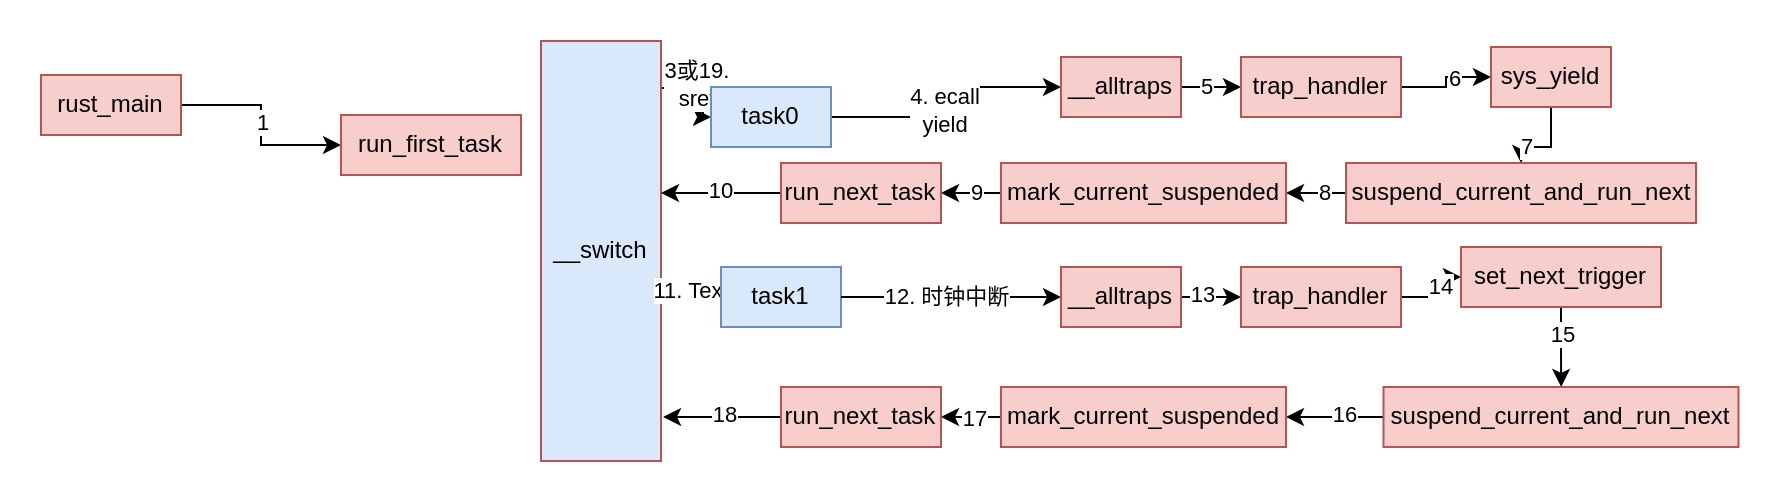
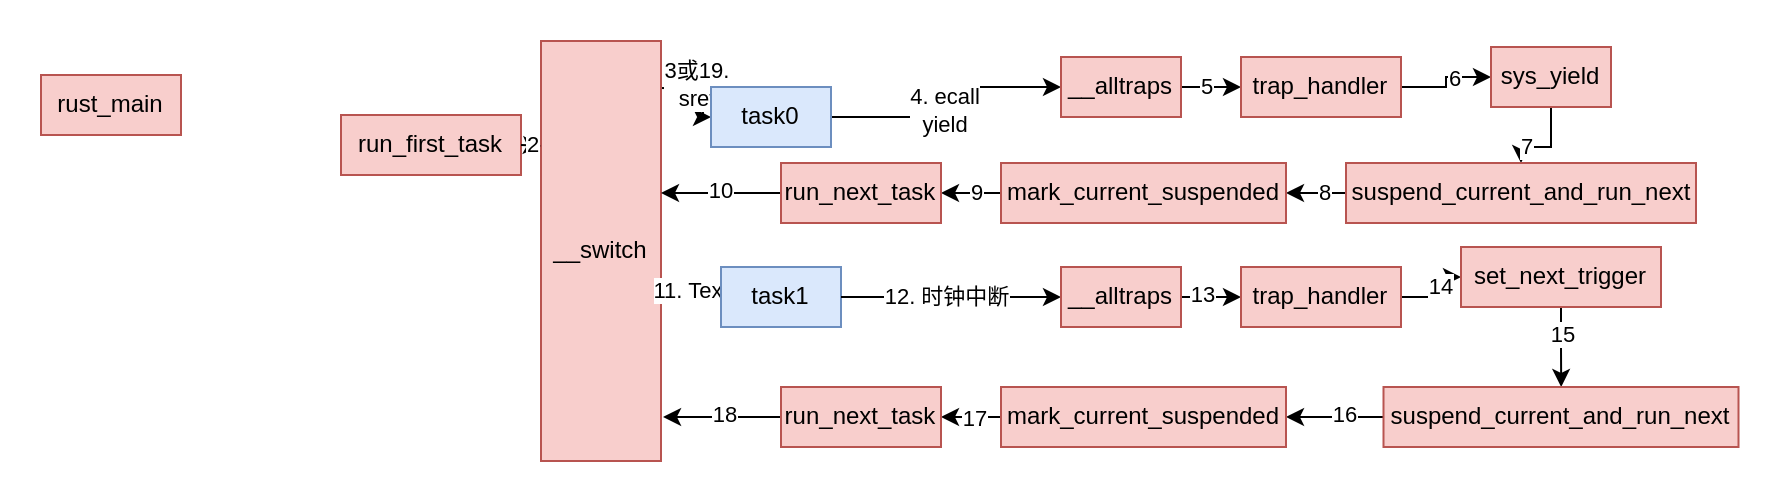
edge "rust_main" -> "run_first_task": removed, label "1"
edge "run_first_task" -> "__switch": added, label "2"
node "__switch": fillcolor #dae8fc -> #f8cecc
